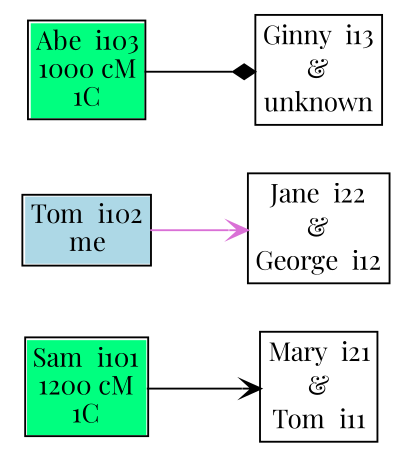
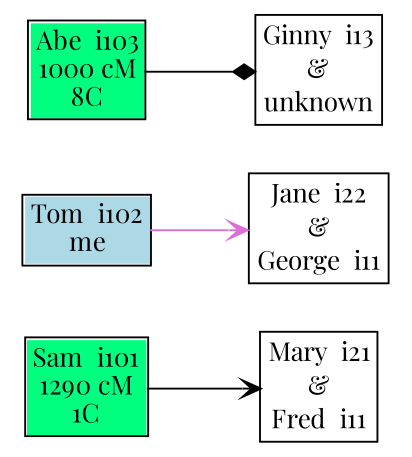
node "Abe  i103": text "1C" -> "8C"
node "Jane  i22": text "George  i12" -> "George  i11"
node "Sam  i101": text "1200 cM" -> "1290 cM"
node "Mary  i21": text "Tom  i11" -> "Fred  i11"
